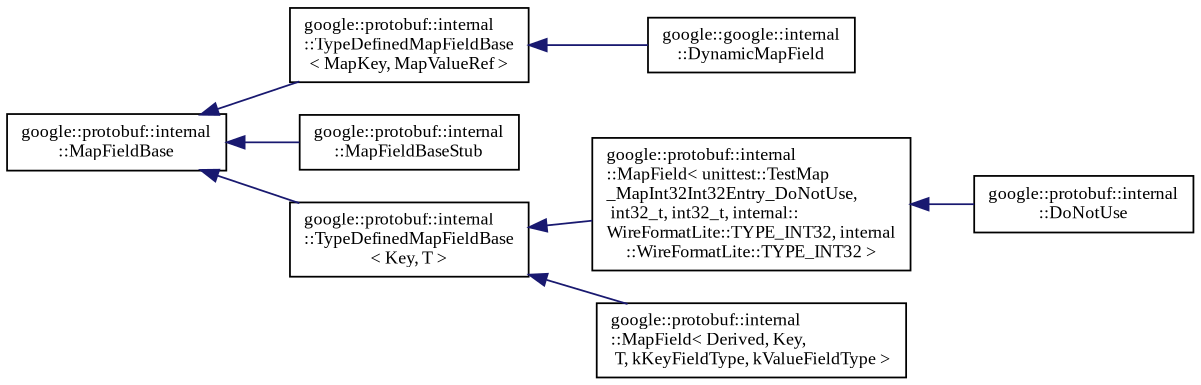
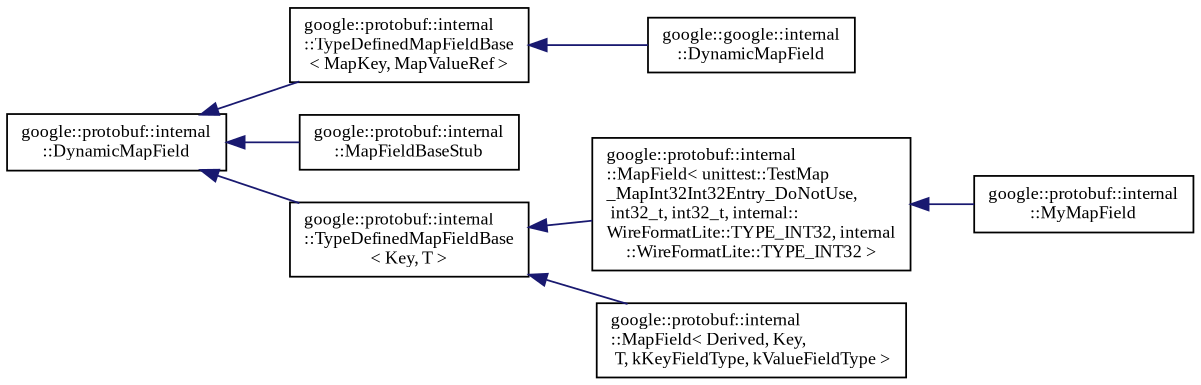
node "google::protobuf::internal ::MapFieldBase": label "google::protobuf::internal ::MapFieldBase" -> "google::protobuf::internal ::DynamicMapField"
node "google::protobuf::internal ::DoNotUse": label "google::protobuf::internal ::DoNotUse" -> "google::protobuf::internal ::MyMapField"
